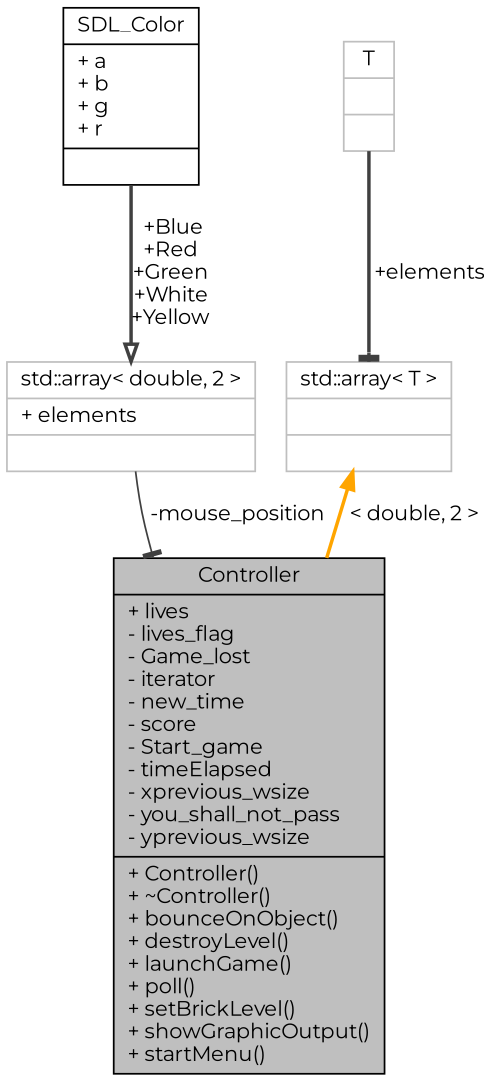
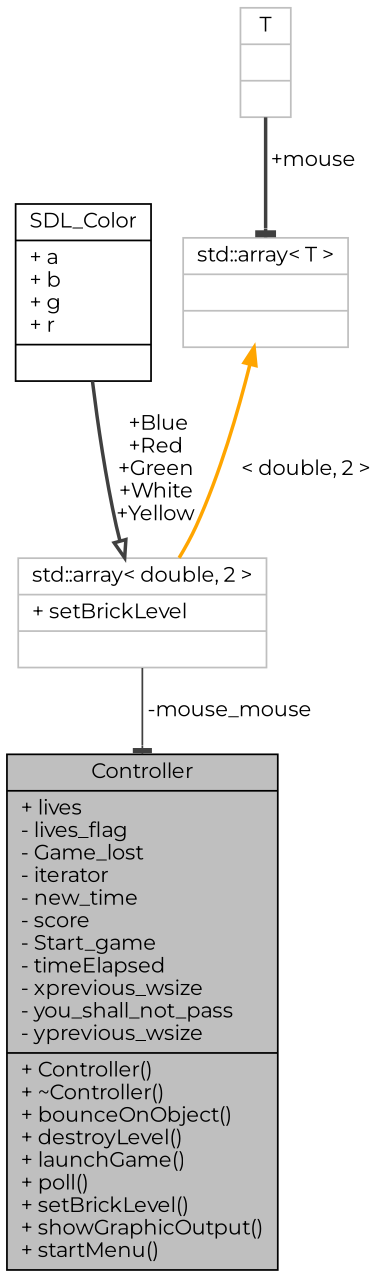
edge "T" -> "std::array< T >": label " +elements" -> " +mouse"
node "std::array< double, 2 >": text "+ elements" -> "+ setBrickLevel"
edge "std::array< double, 2 >" -> "Controller": label " -mouse_position" -> " -mouse_mouse"
edge "Controller" -> "std::array< T >": now "std::array< double, 2 >" -> "std::array< T >"
